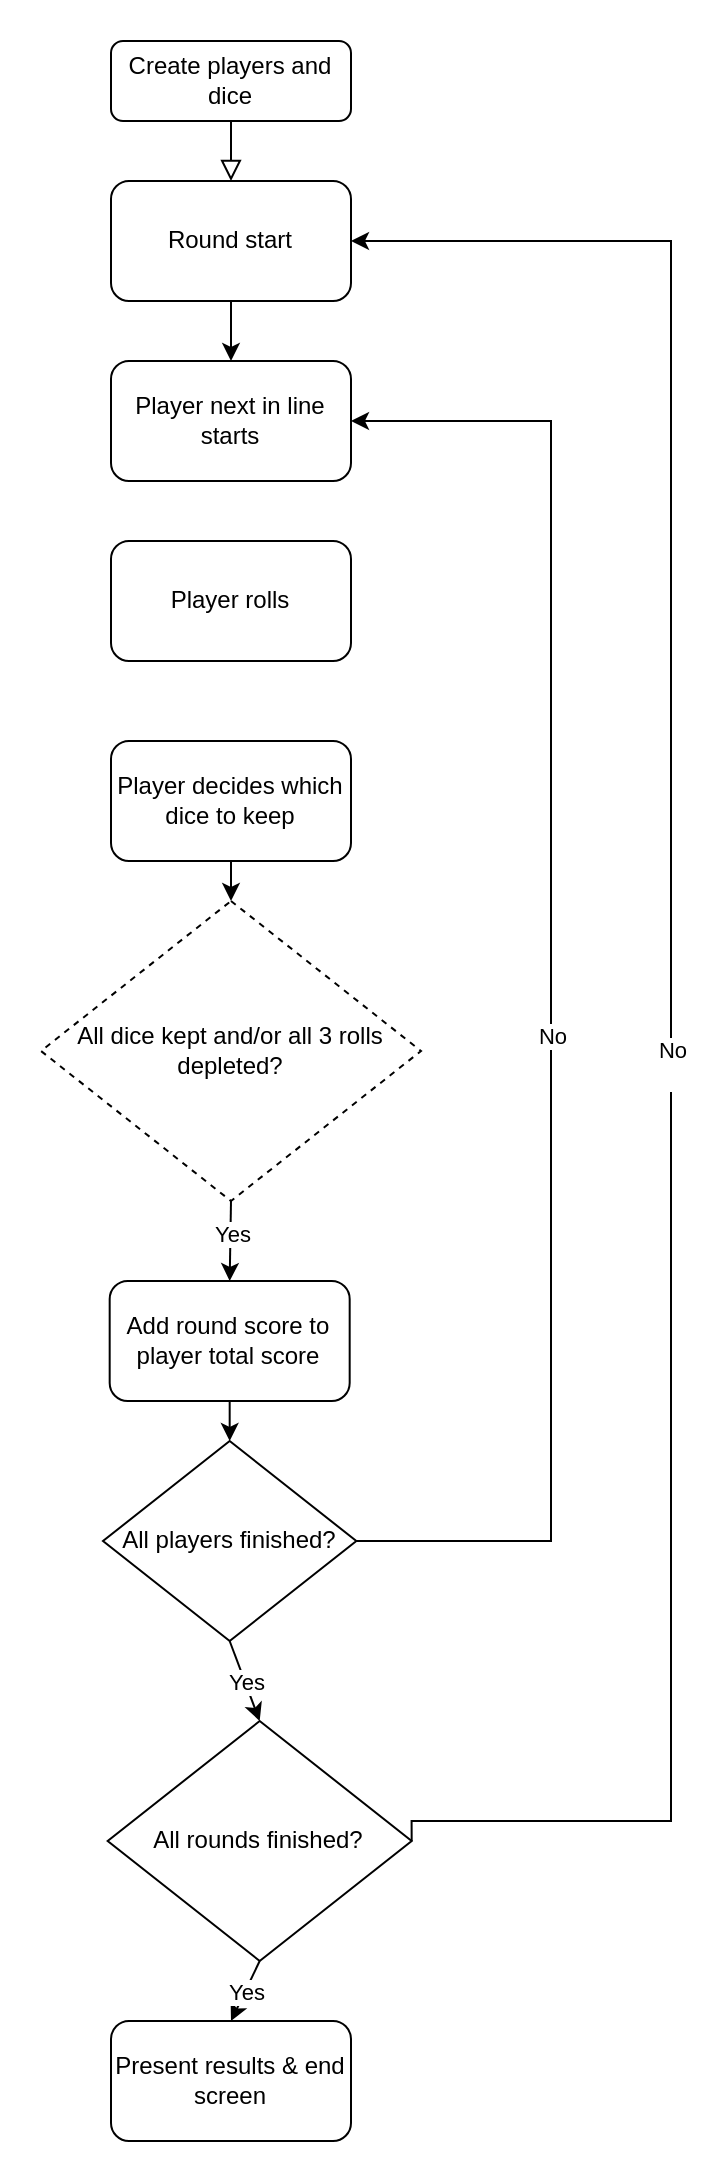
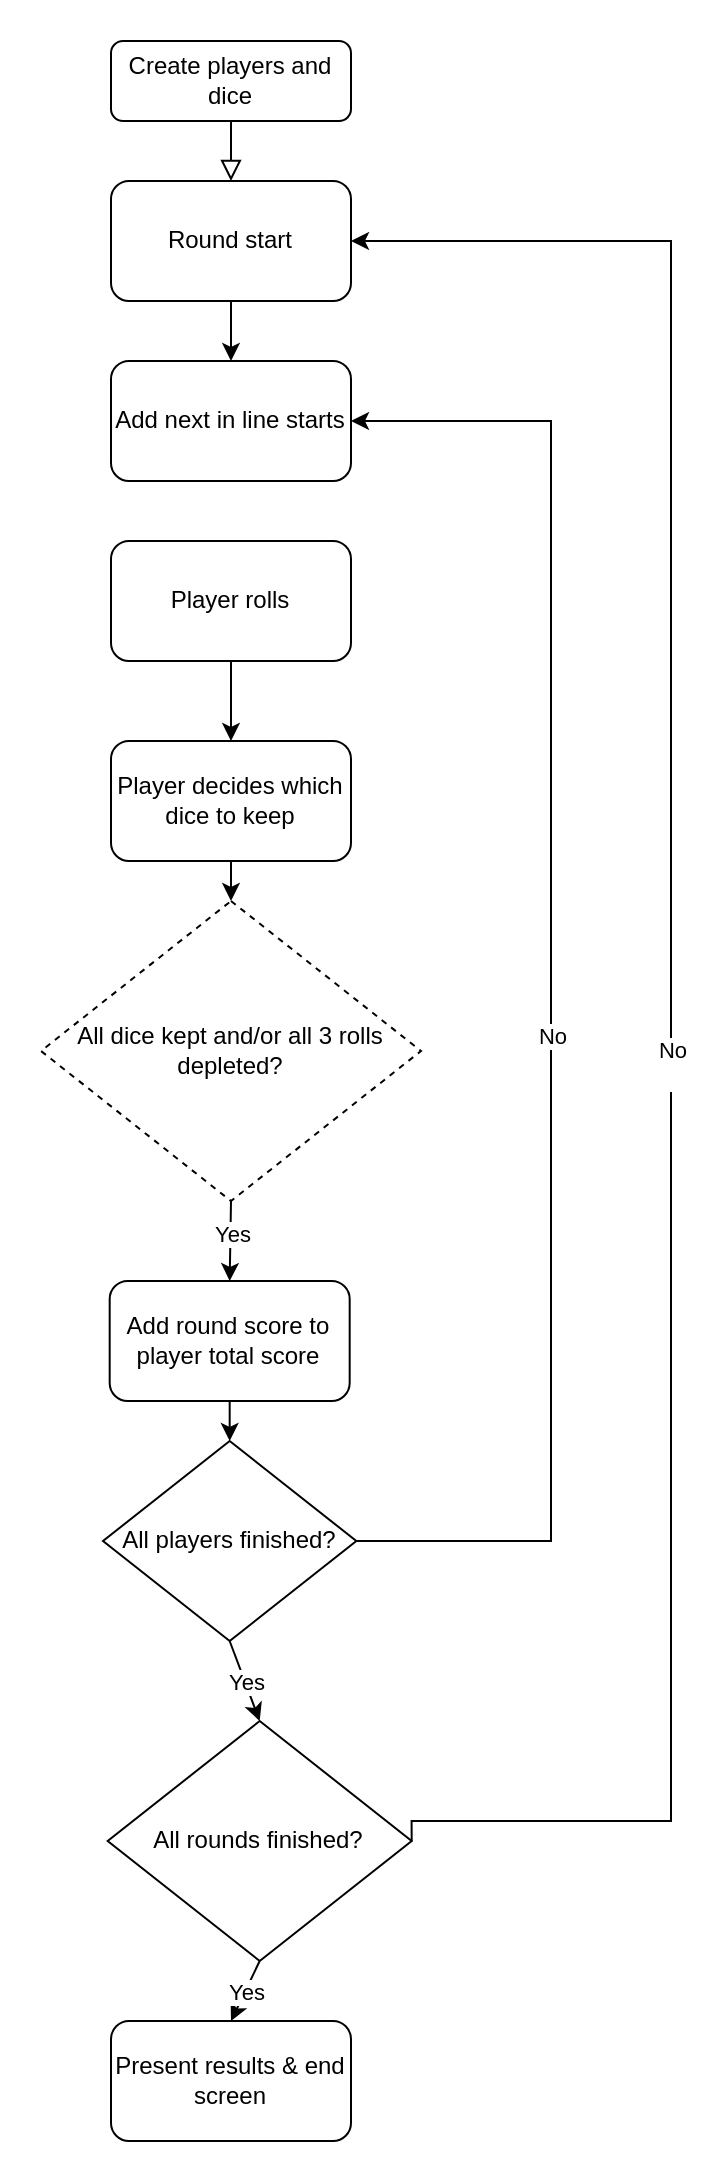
node "Player next in line starts": label "Player next in line starts" -> "Add next in line starts"
edge "Player rolls" -> "Player decides which dice to keep": added
